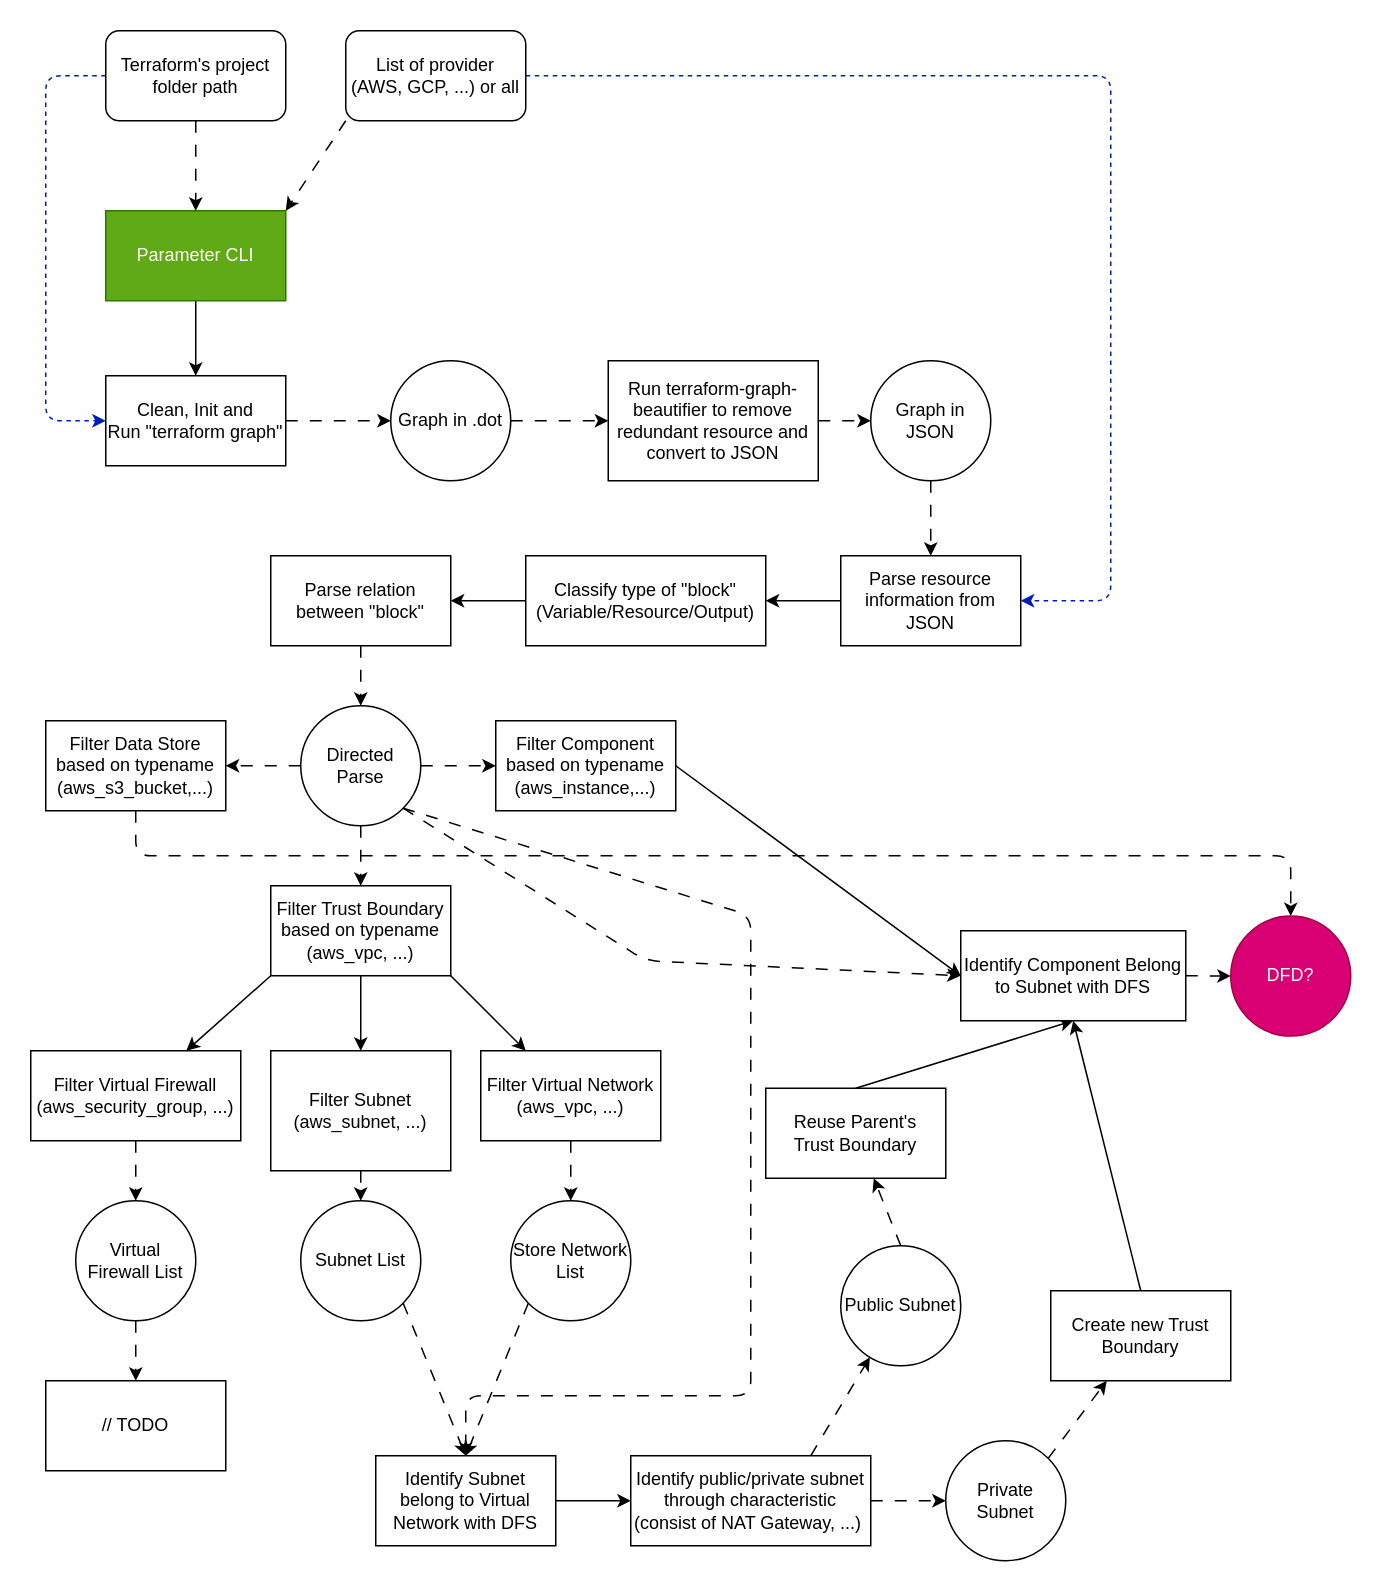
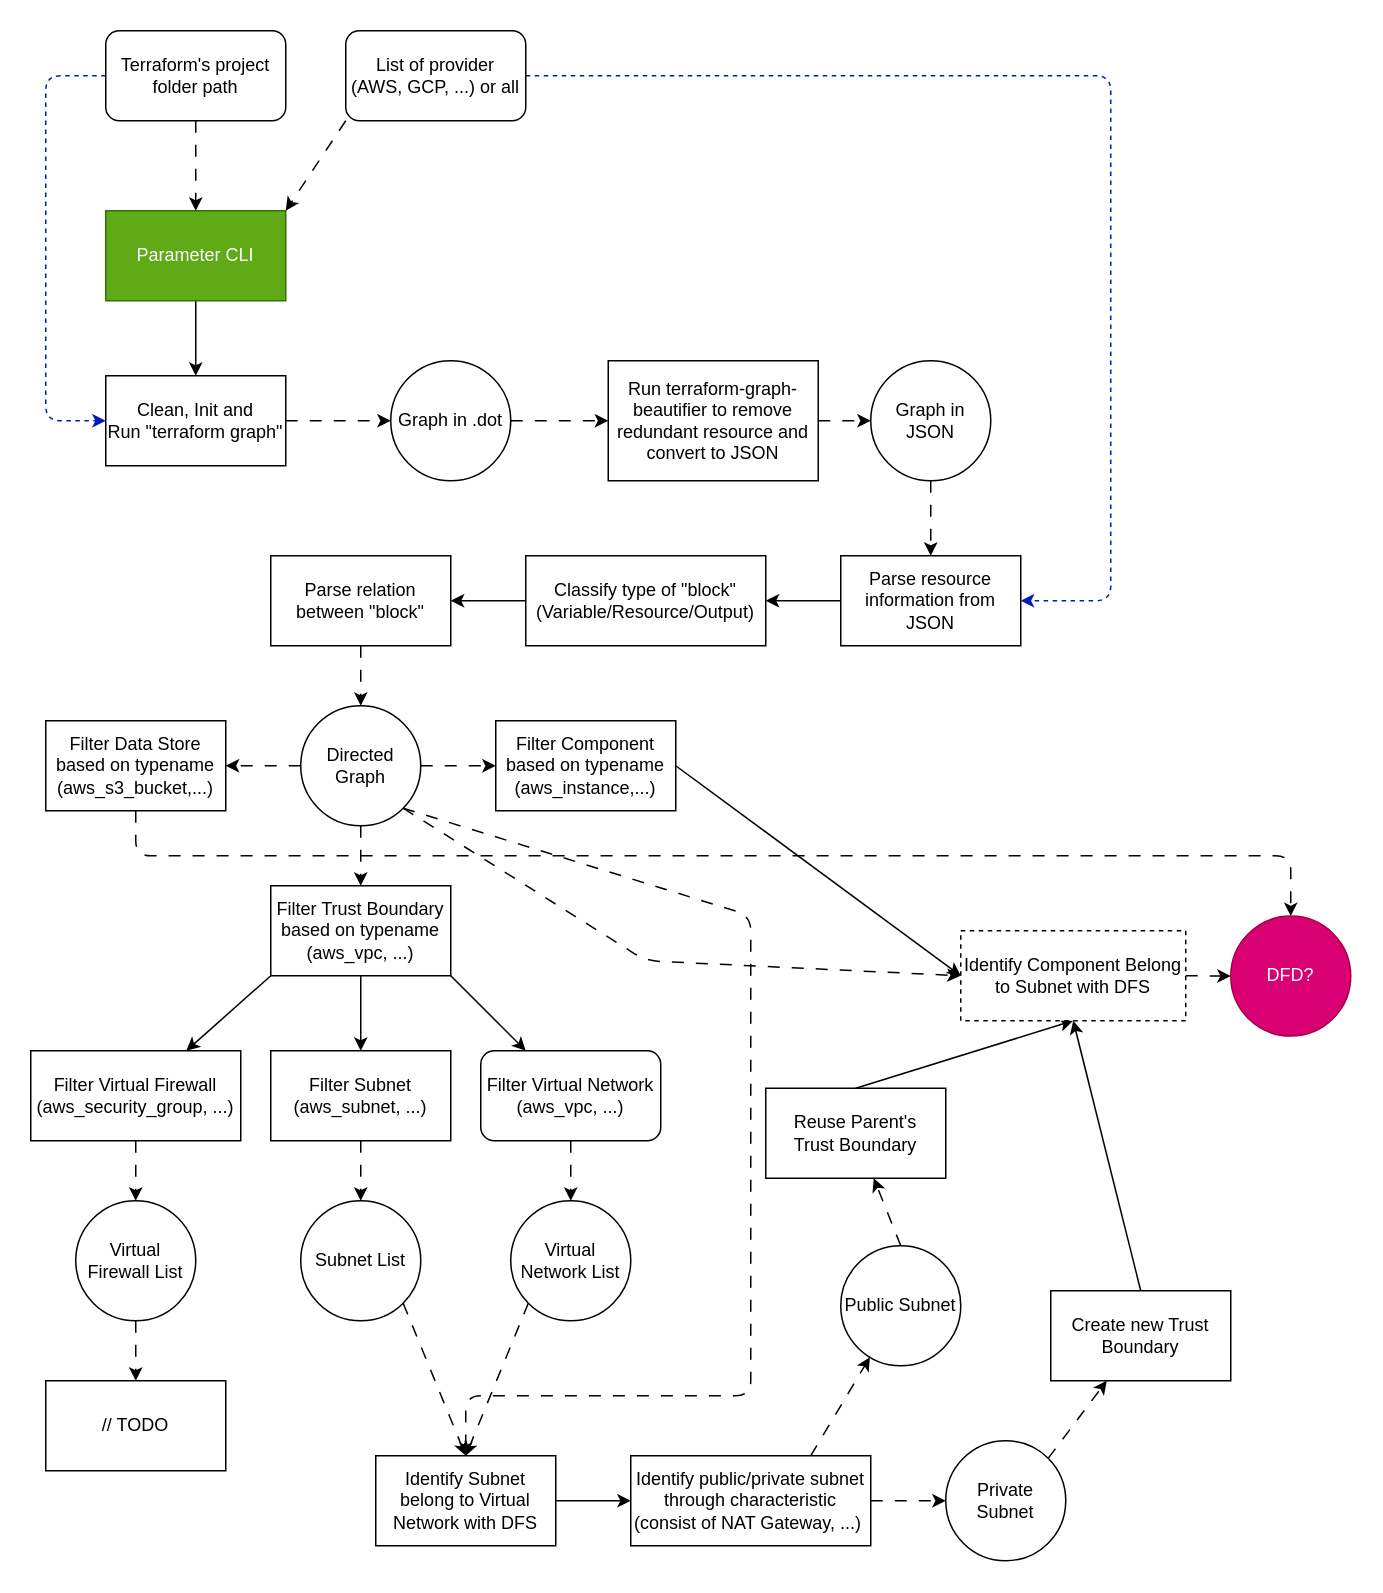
node "Directed Parse": label "Directed Parse" -> "Directed Graph"
node "Identify Component Belong to Subnet with DFS": style solid -> dashed
node "Filter Virtual Network (aws_vpc, ...)": shape rectangle -> rounded rectangle
node "Filter Subnet (aws_subnet, ...)": size 180x120 -> 180x90
node "Store Network List": label "Store Network List" -> "Virtual Network List"
